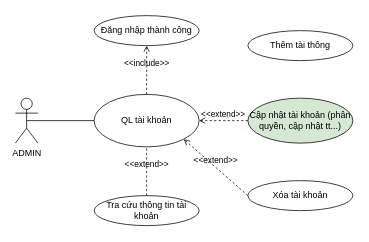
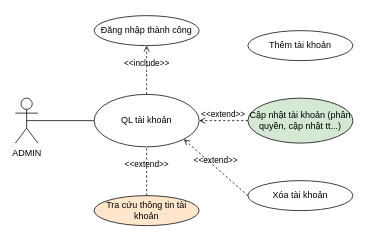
node "Thêm tài thông": label "Thêm tài thông" -> "Thêm tài khoản"
node "Tra cứu thông tin tài khoản": fillcolor #ffffff -> #ffe6cc
